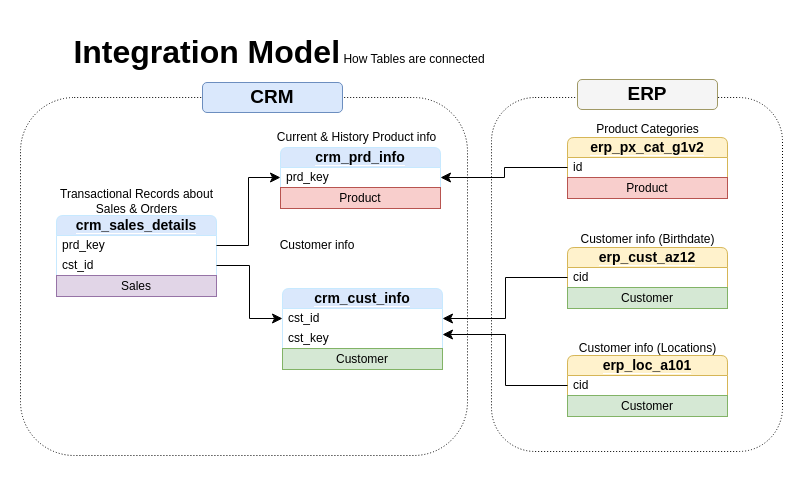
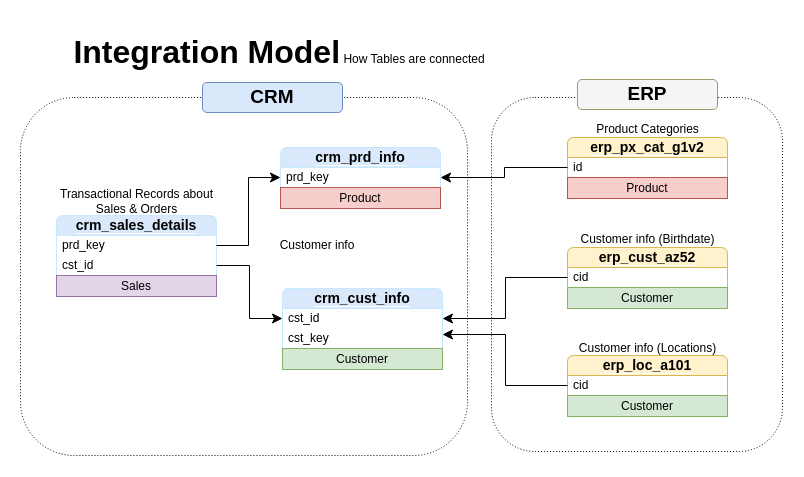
node "Current & History Product info": removed
node "erp_cust_az12": label "erp_cust_az12" -> "erp_cust_az52"
